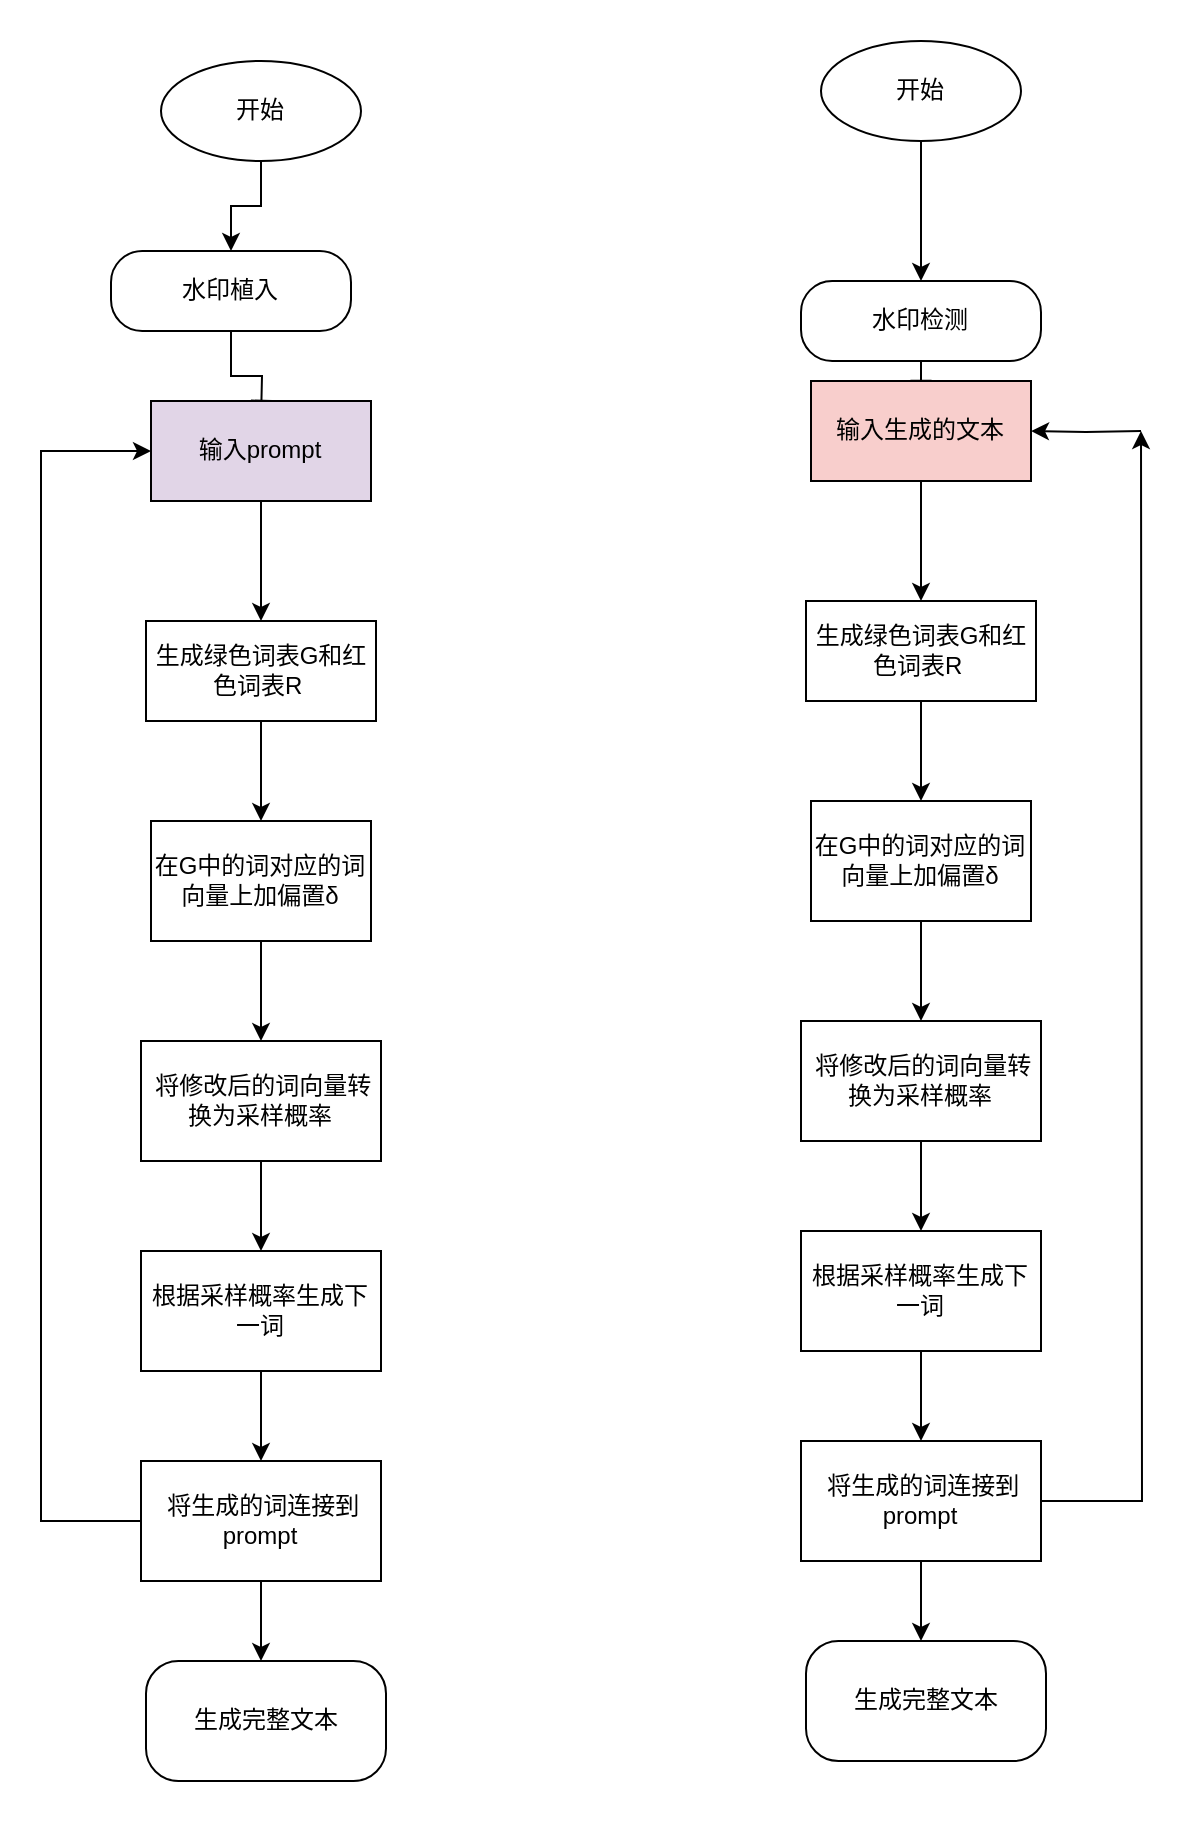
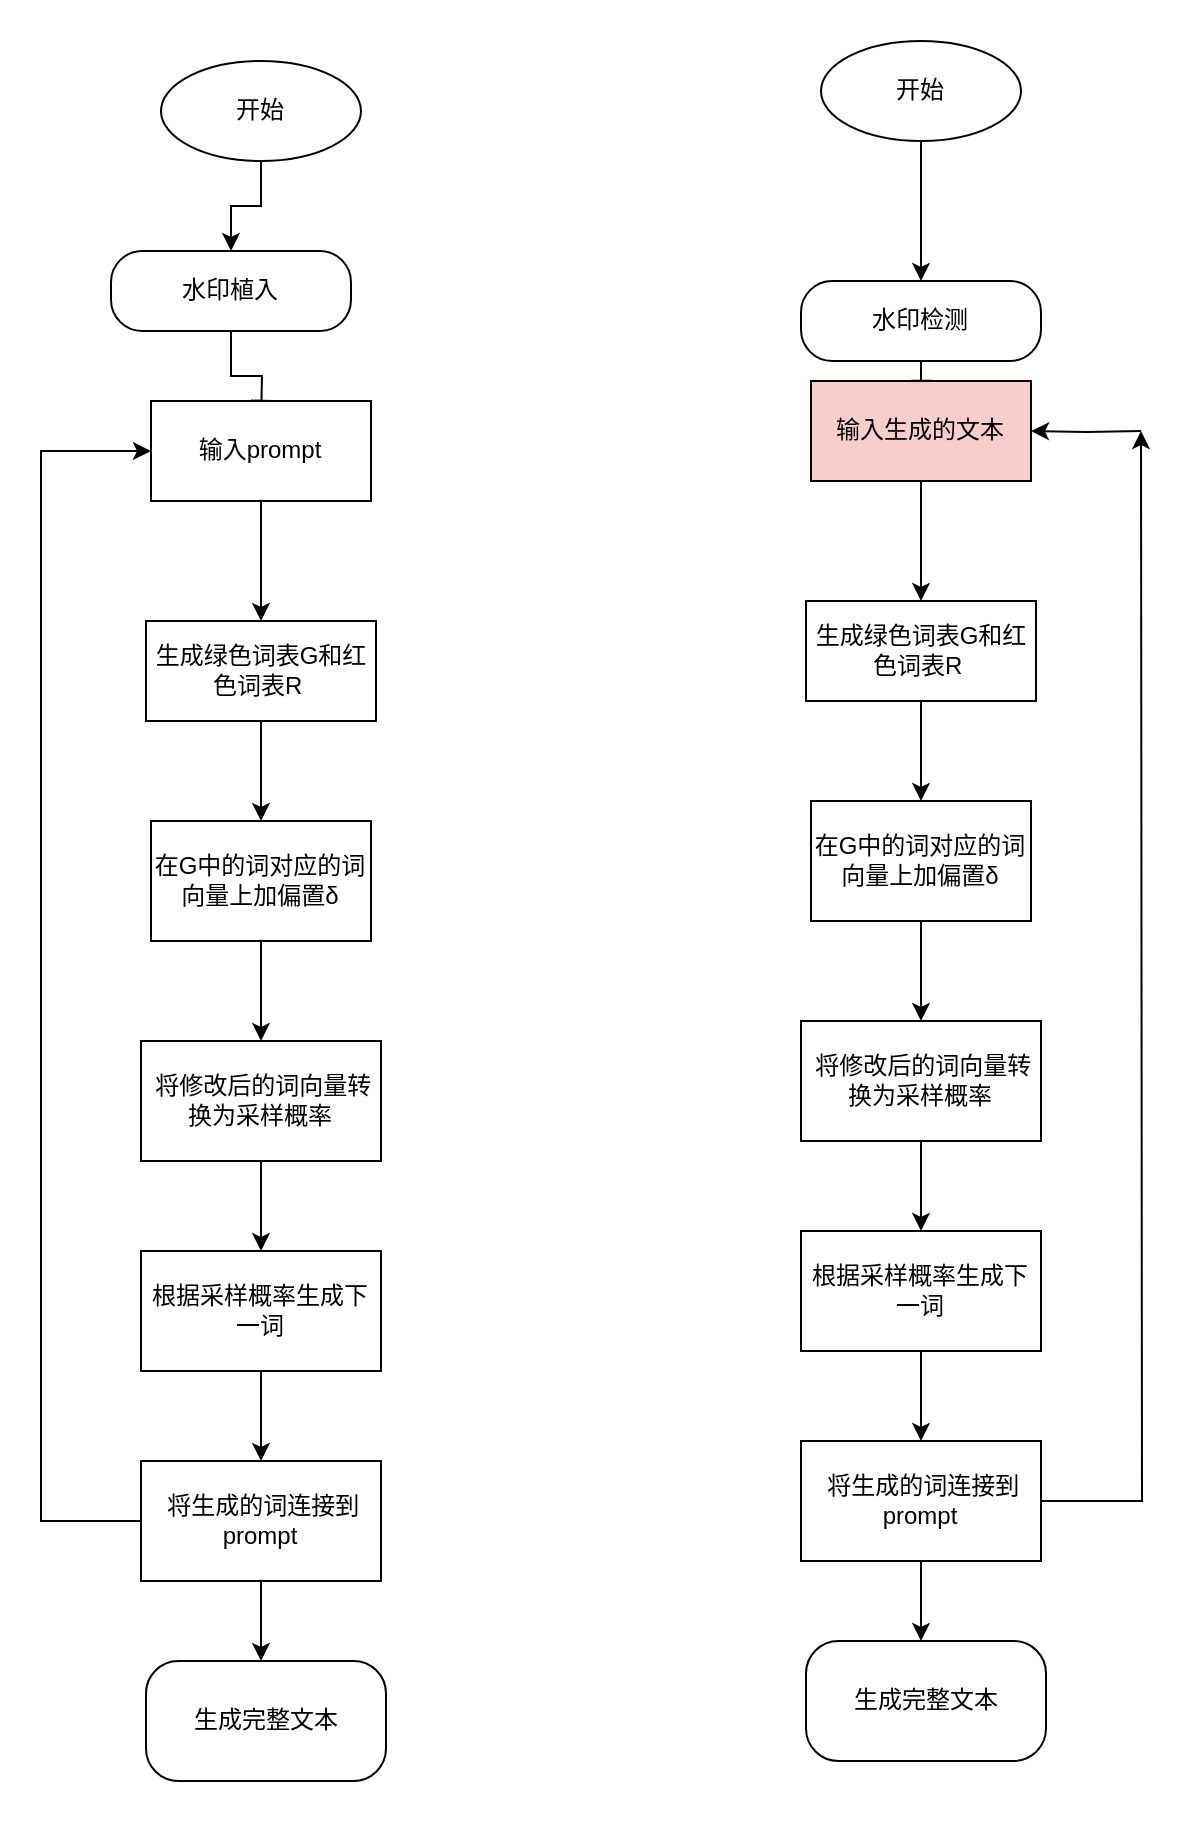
node "输入prompt": fillcolor #e1d5e7 -> #ffffff
